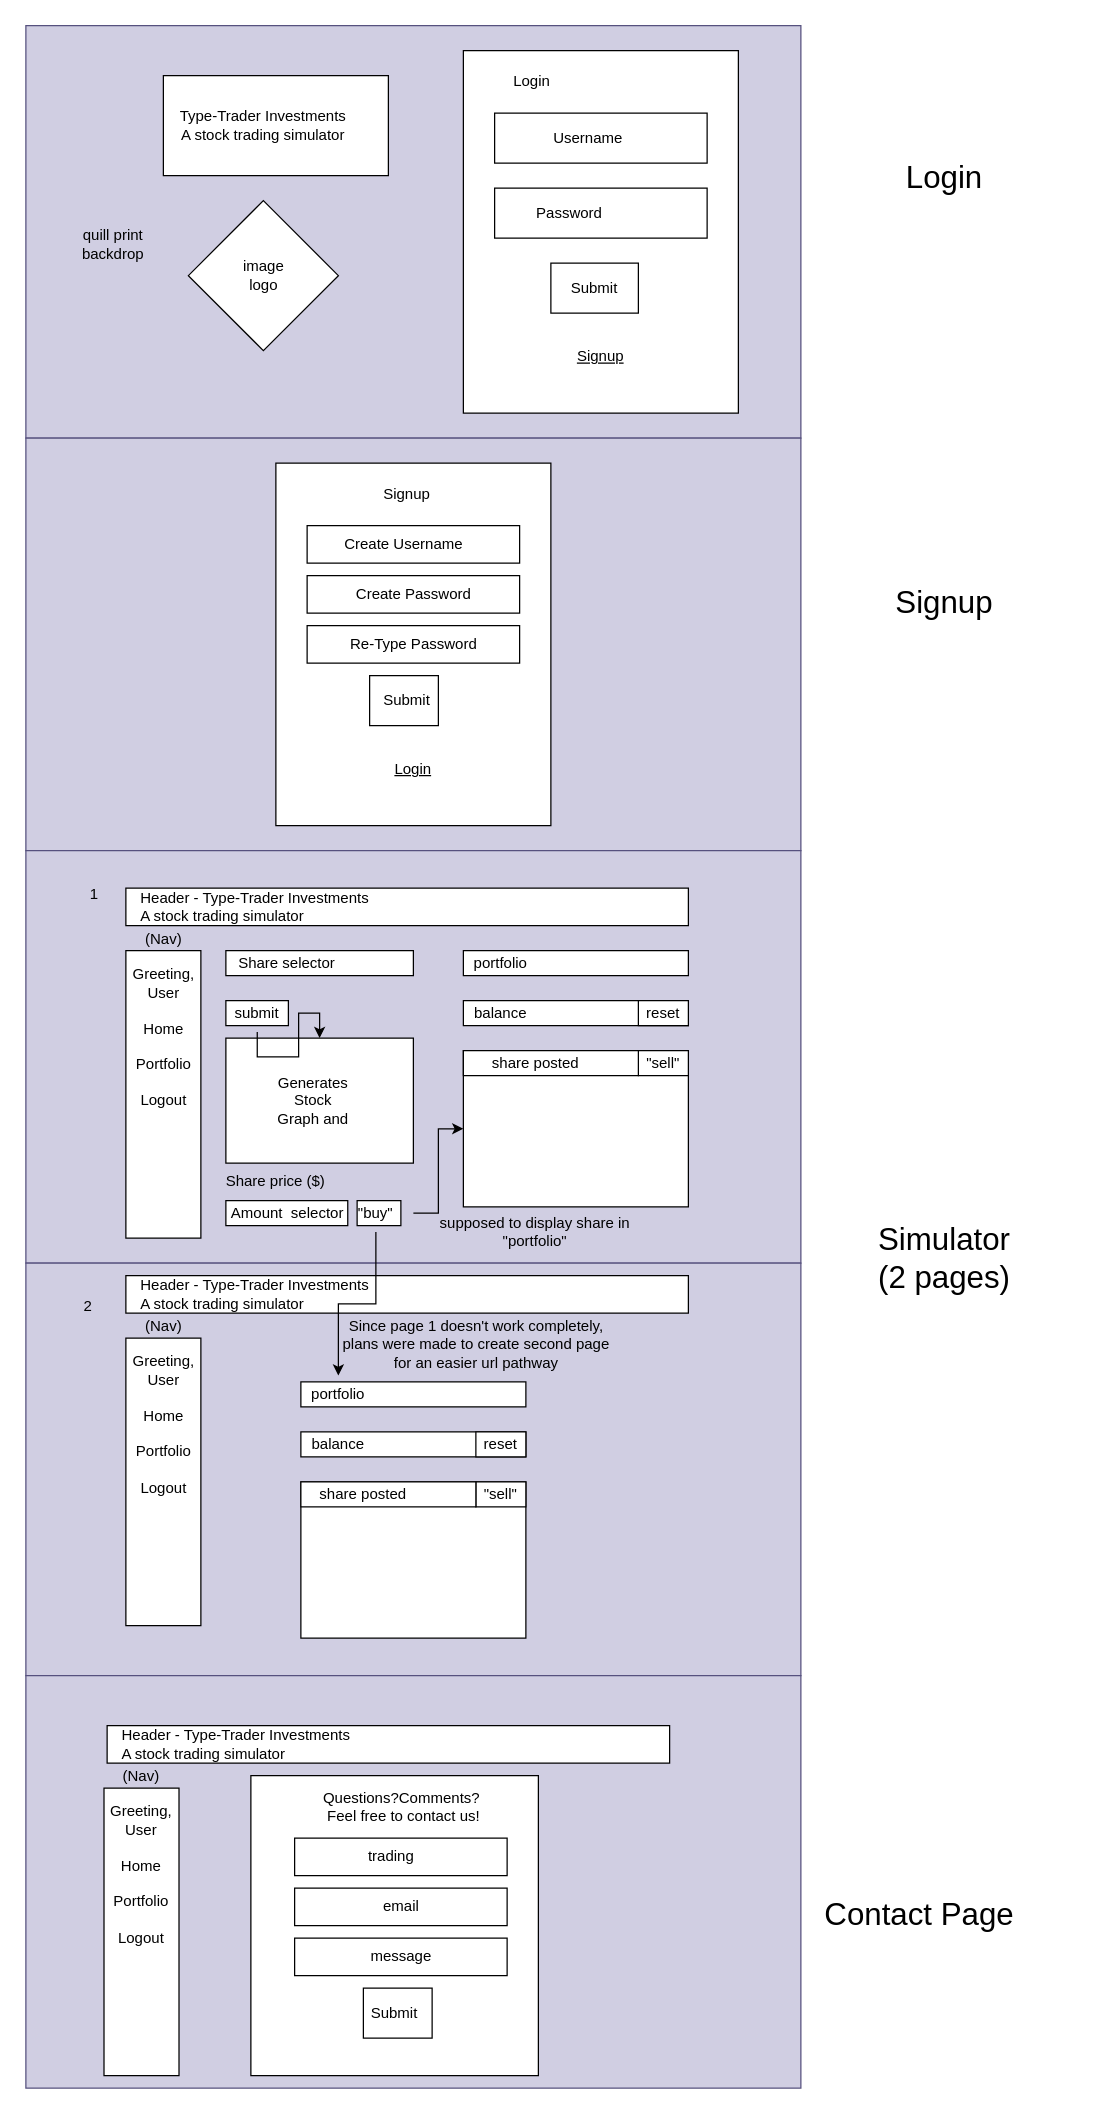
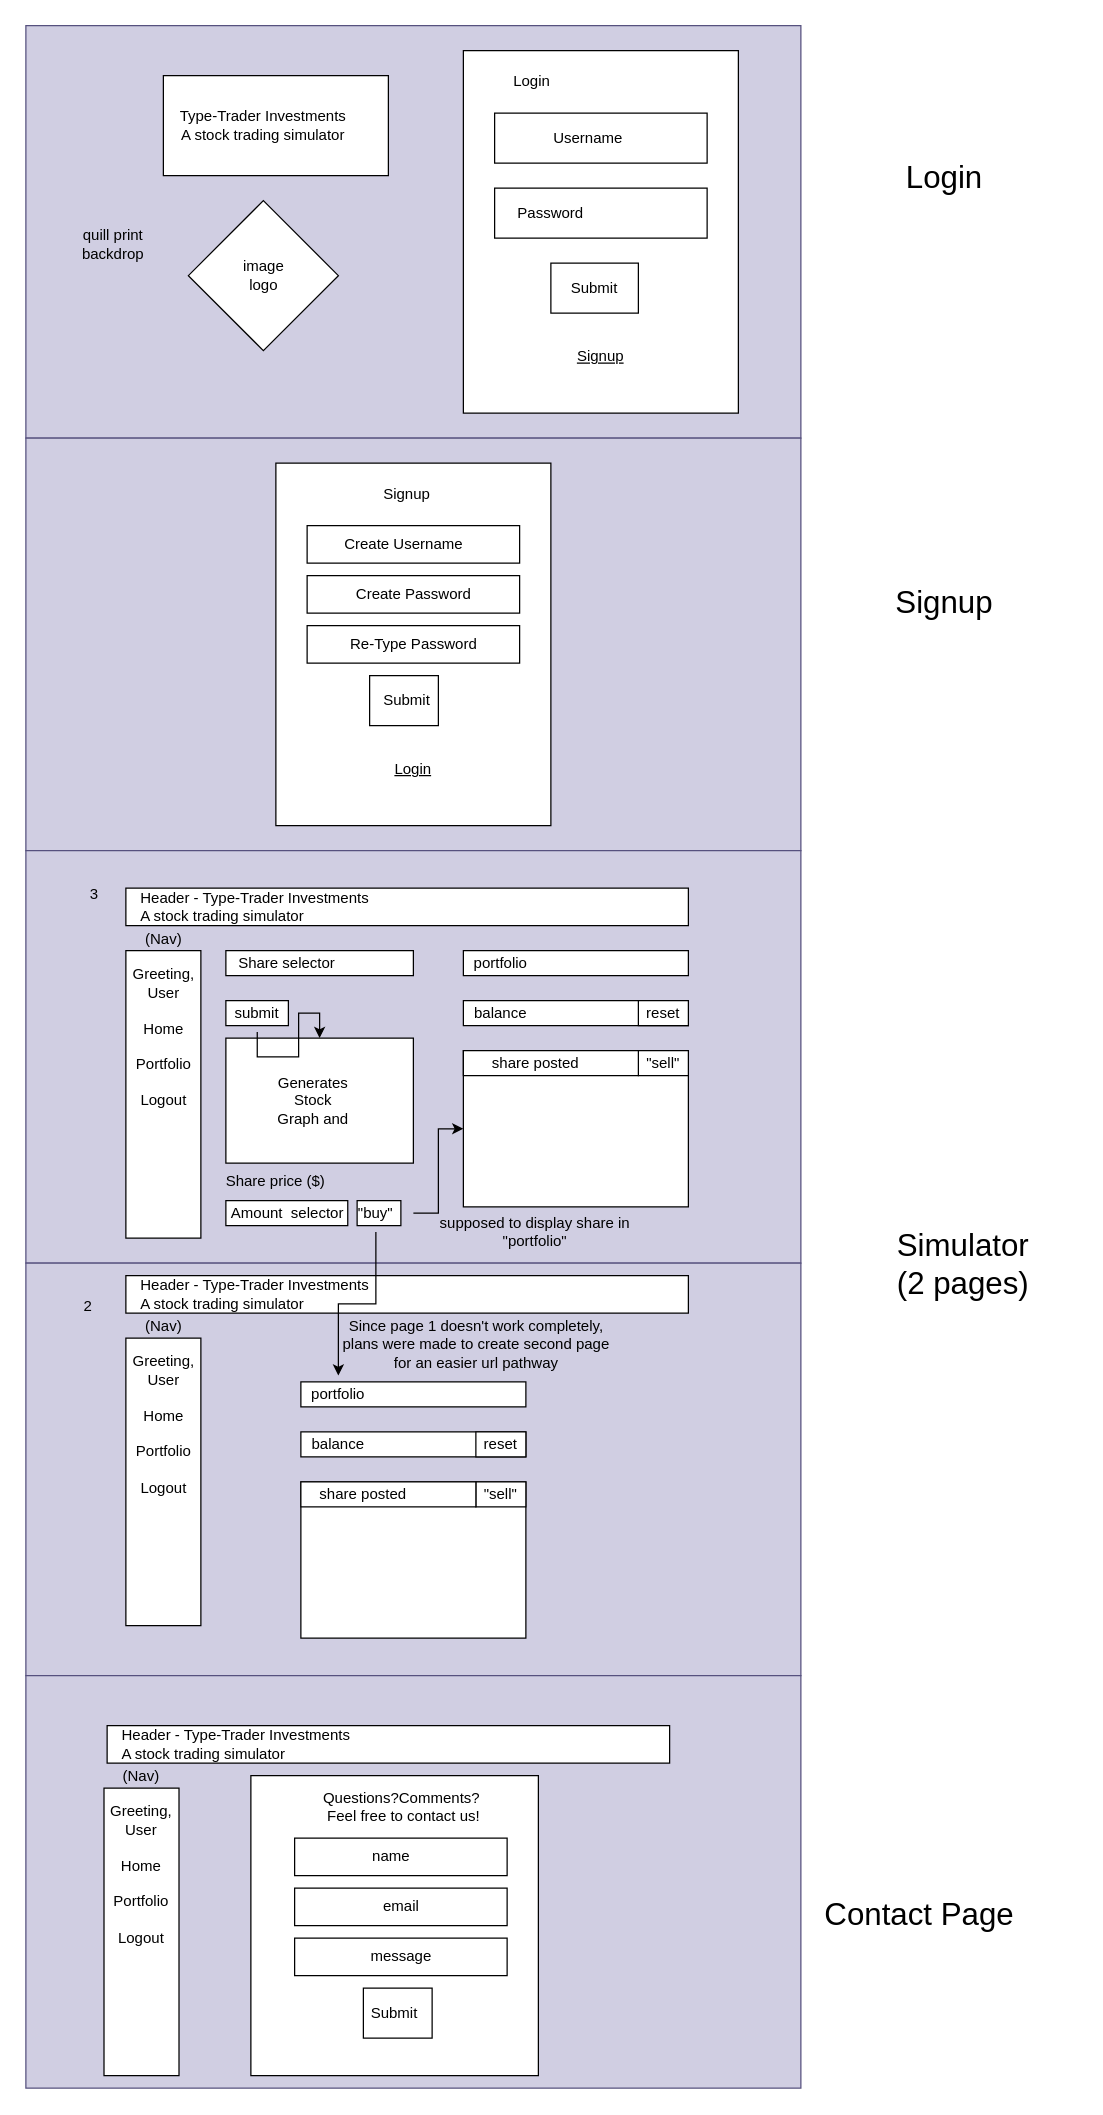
node "Password": moved (569, 213) -> (551, 213)
node "1": label "1" -> "3"
node "Simulator (2 pages)": moved (944, 1257) -> (963, 1263)
node "trading": label "trading" -> "name"
